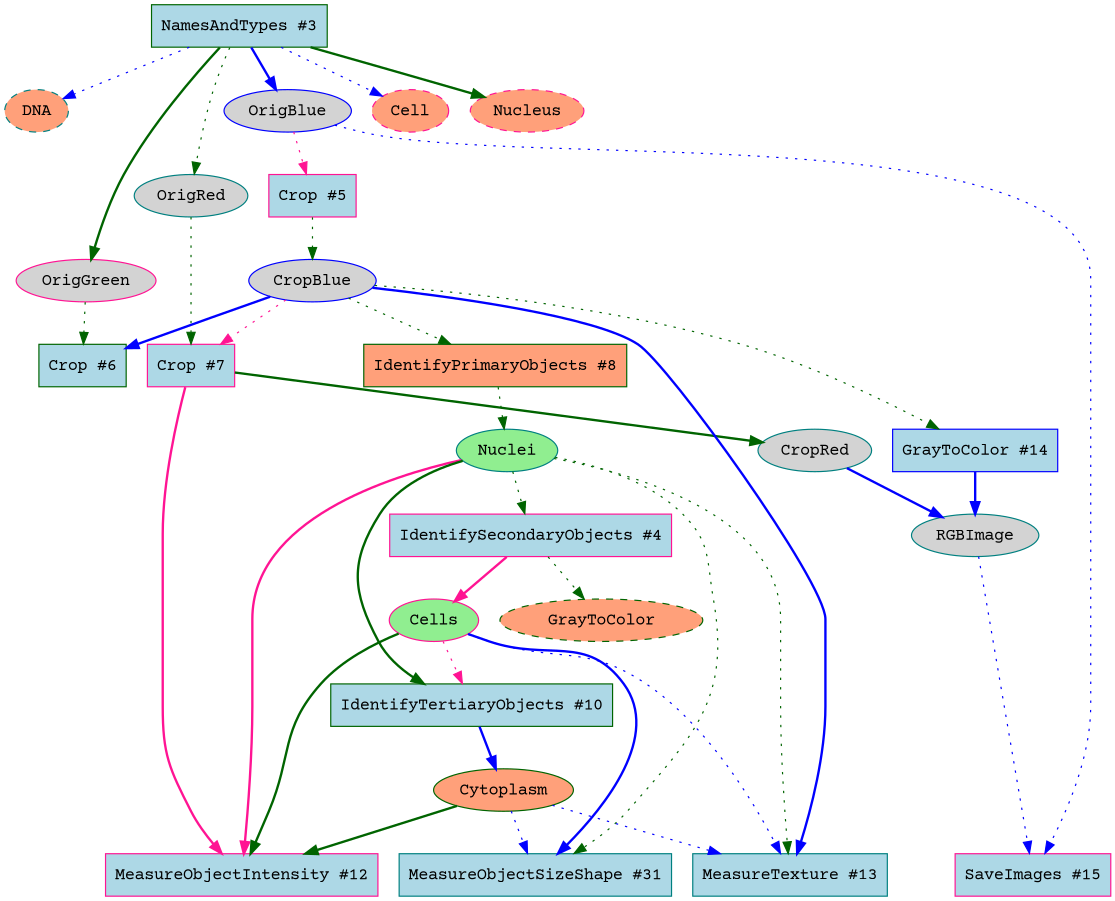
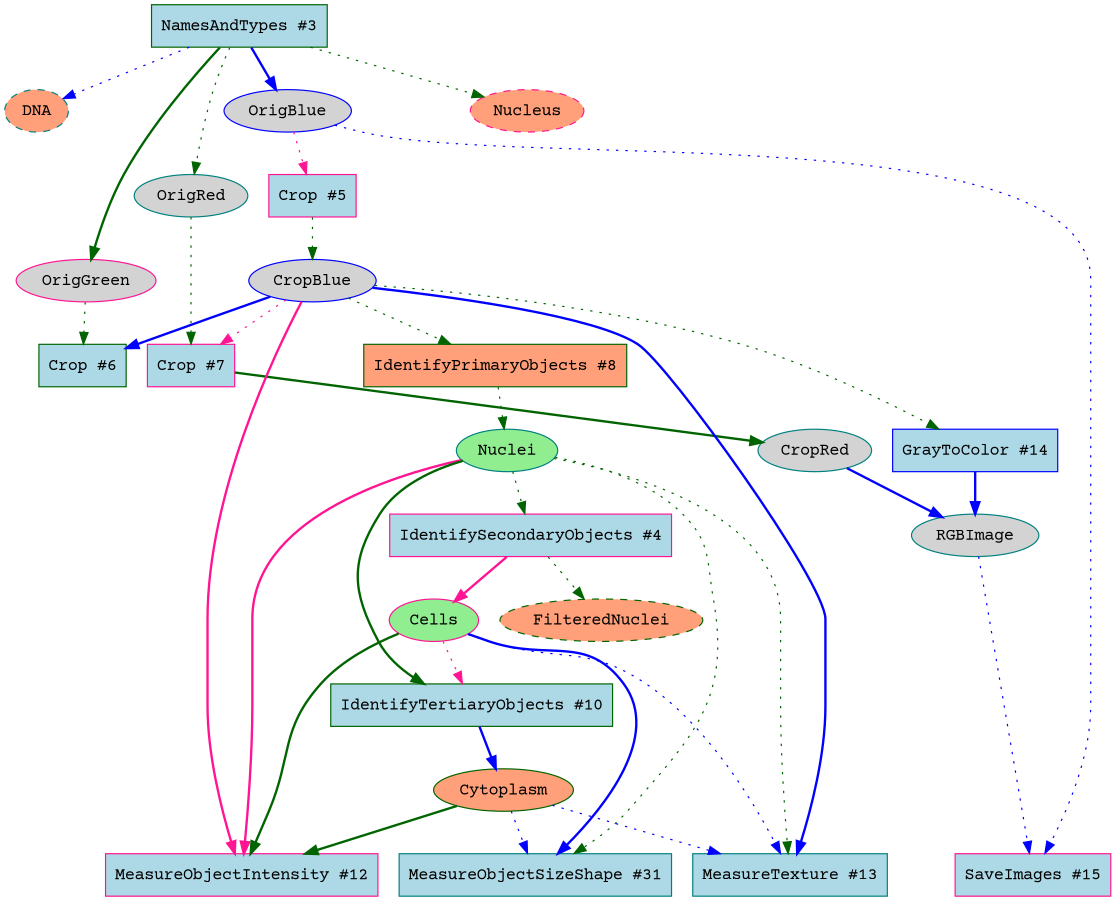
edge "NamesAndTypes #3" -> "Nucleus": style bold -> dotted
node "Cell": removed
node "GrayToColor": label "GrayToColor" -> "FilteredNuclei"
edge "Crop #7" -> "MeasureObjectIntensity #12": now "CropBlue" -> "MeasureObjectIntensity #12"
